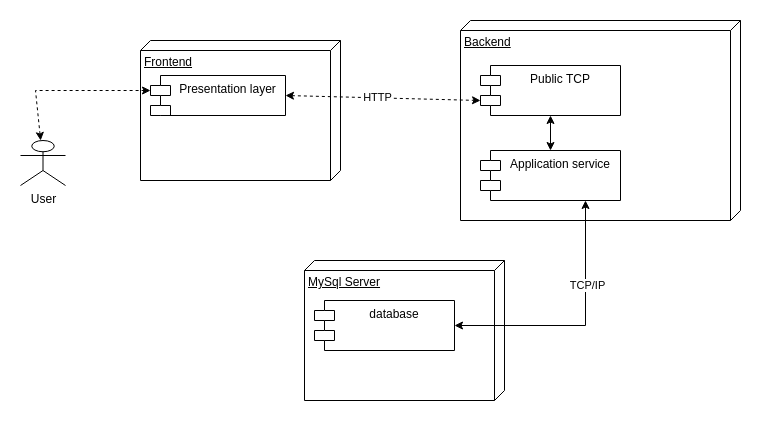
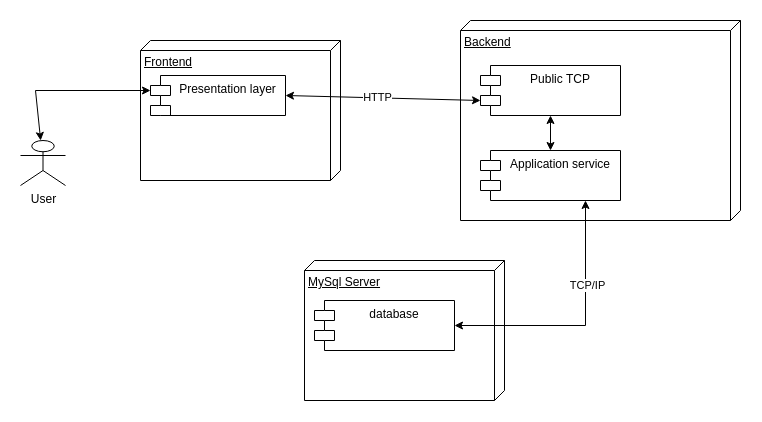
edge "Presentation layer" -- "User": style dashed -> solid
edge "Public TCP" -- "Presentation layer": style dashed -> solid
